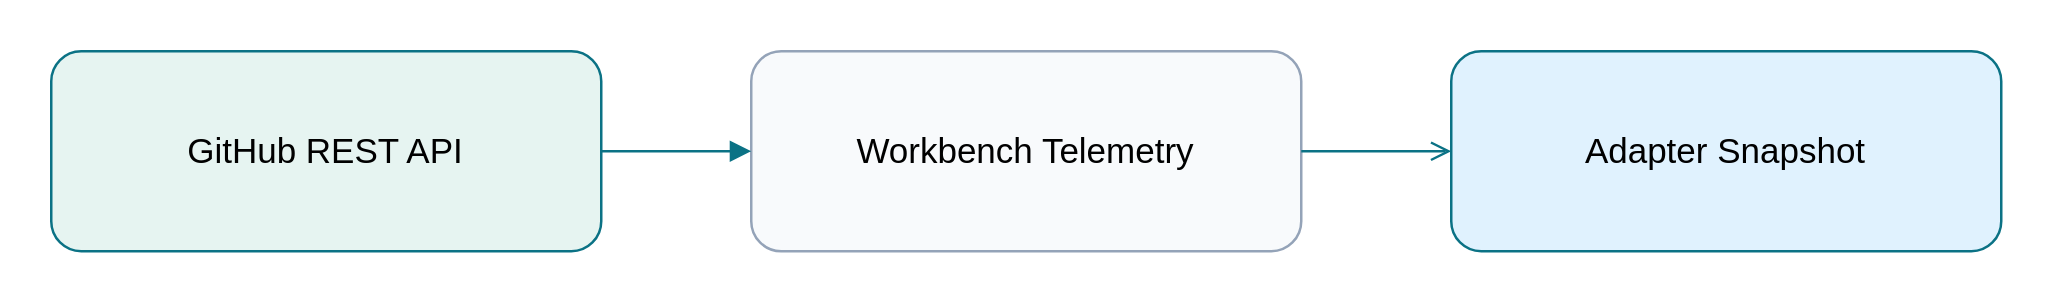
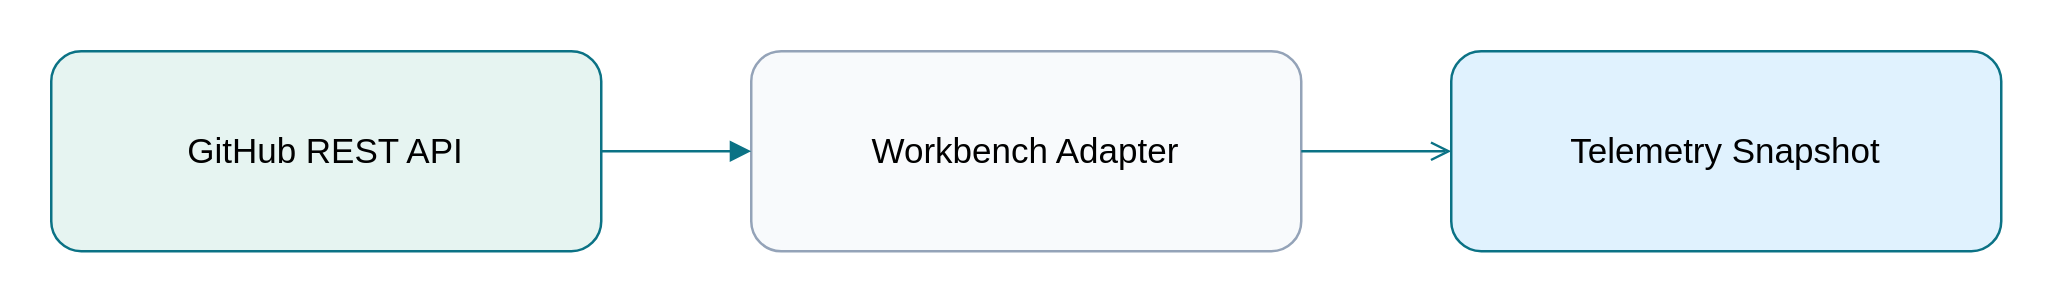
node "Workbench Telemetry": label "Workbench Telemetry" -> "Workbench Adapter"
node "Adapter Snapshot": label "Adapter Snapshot" -> "Telemetry Snapshot"
